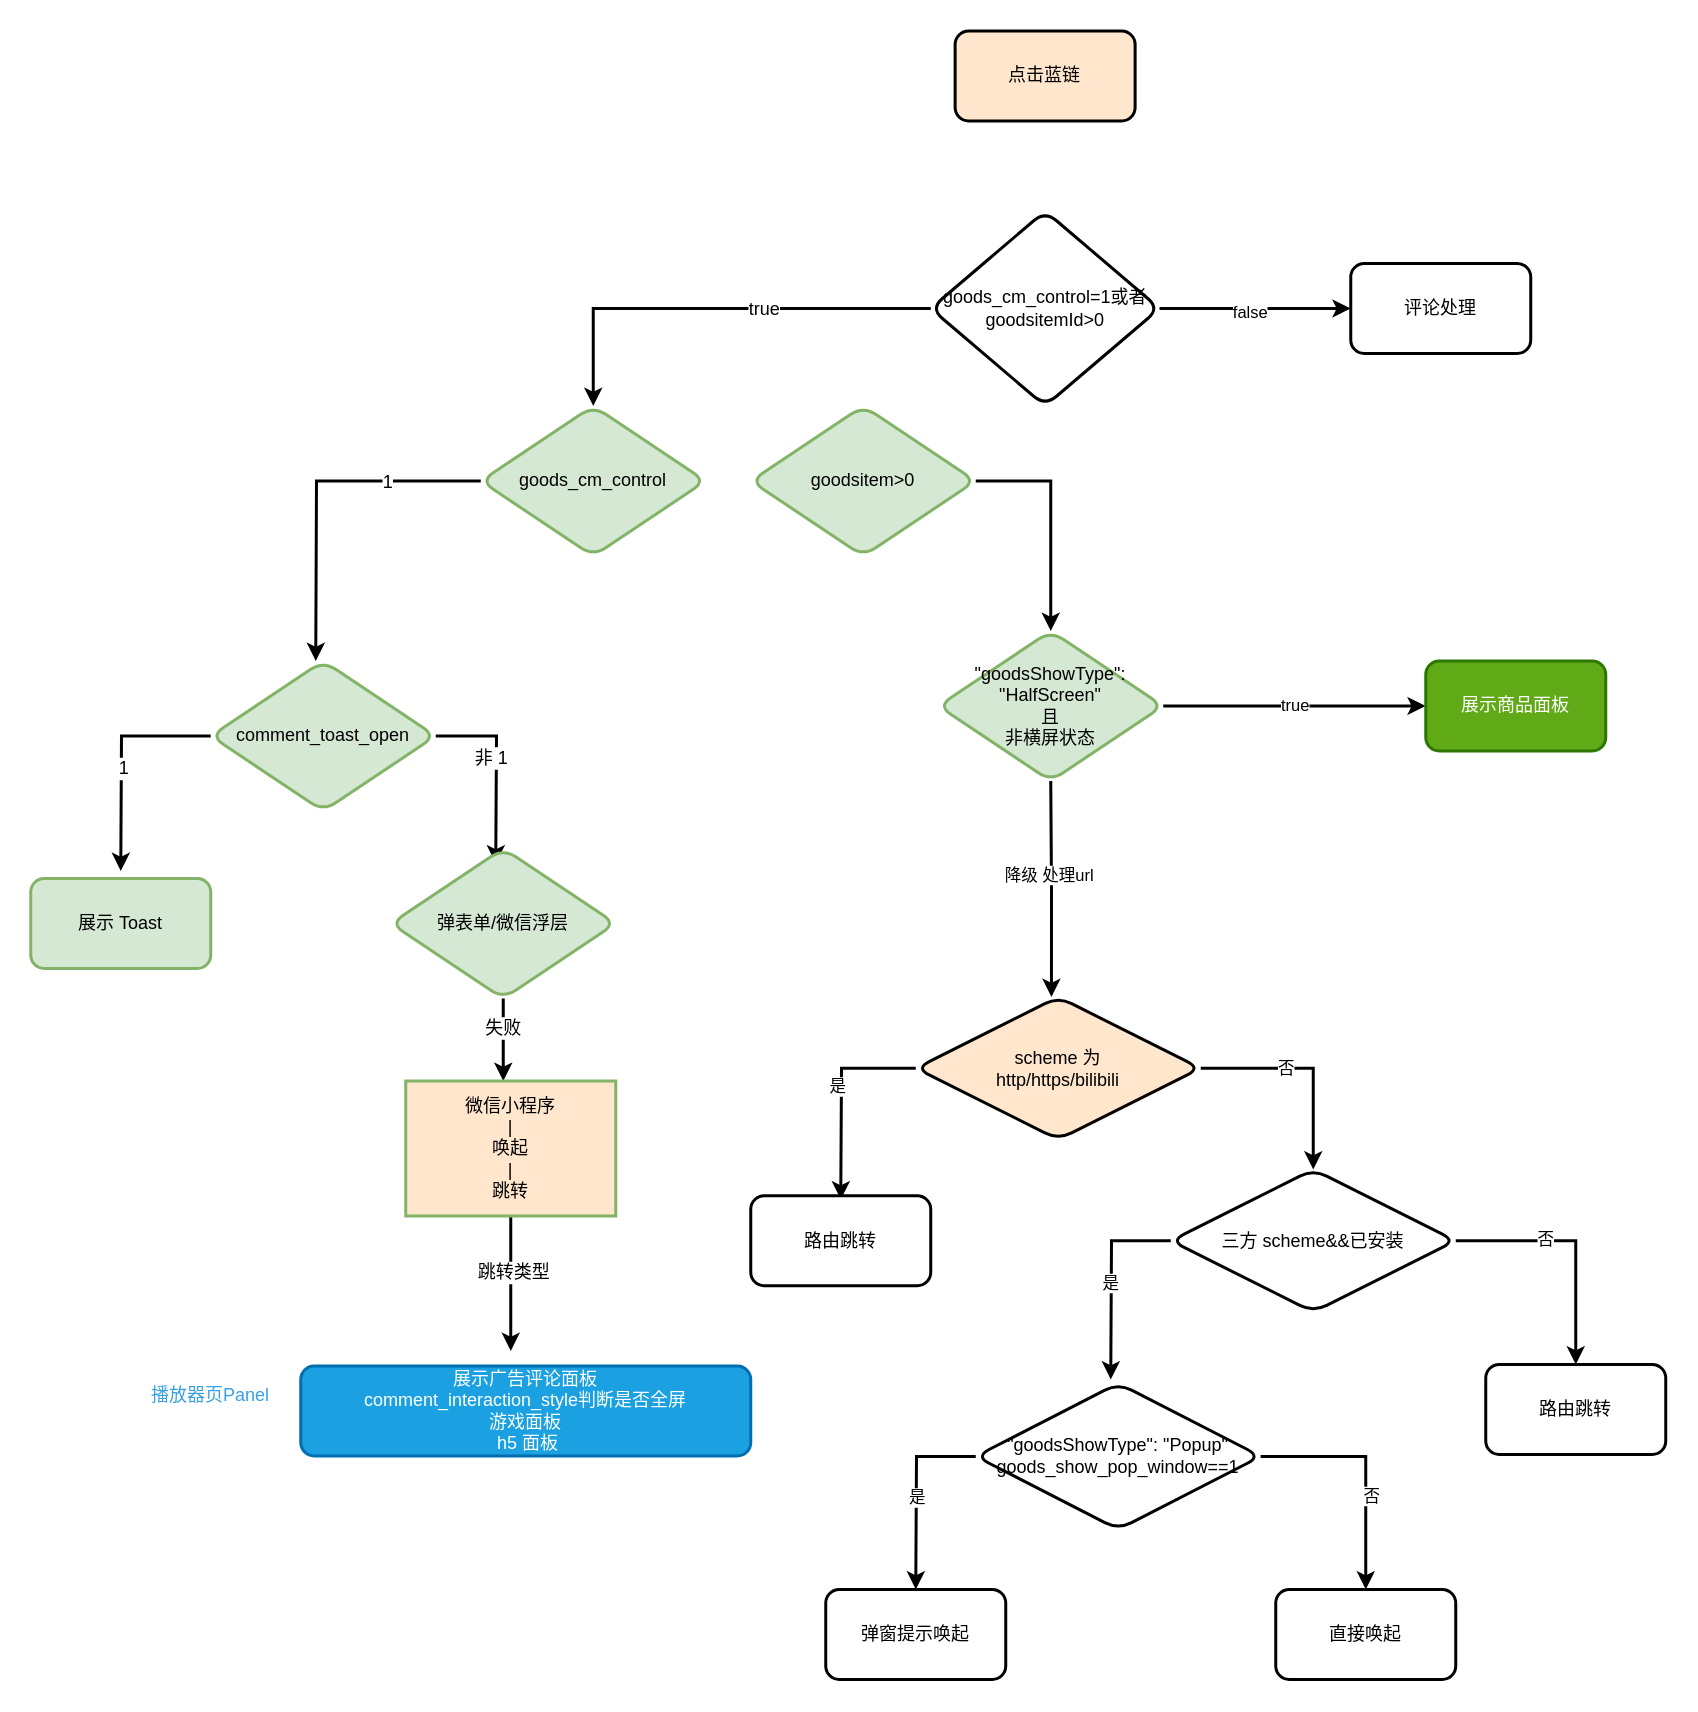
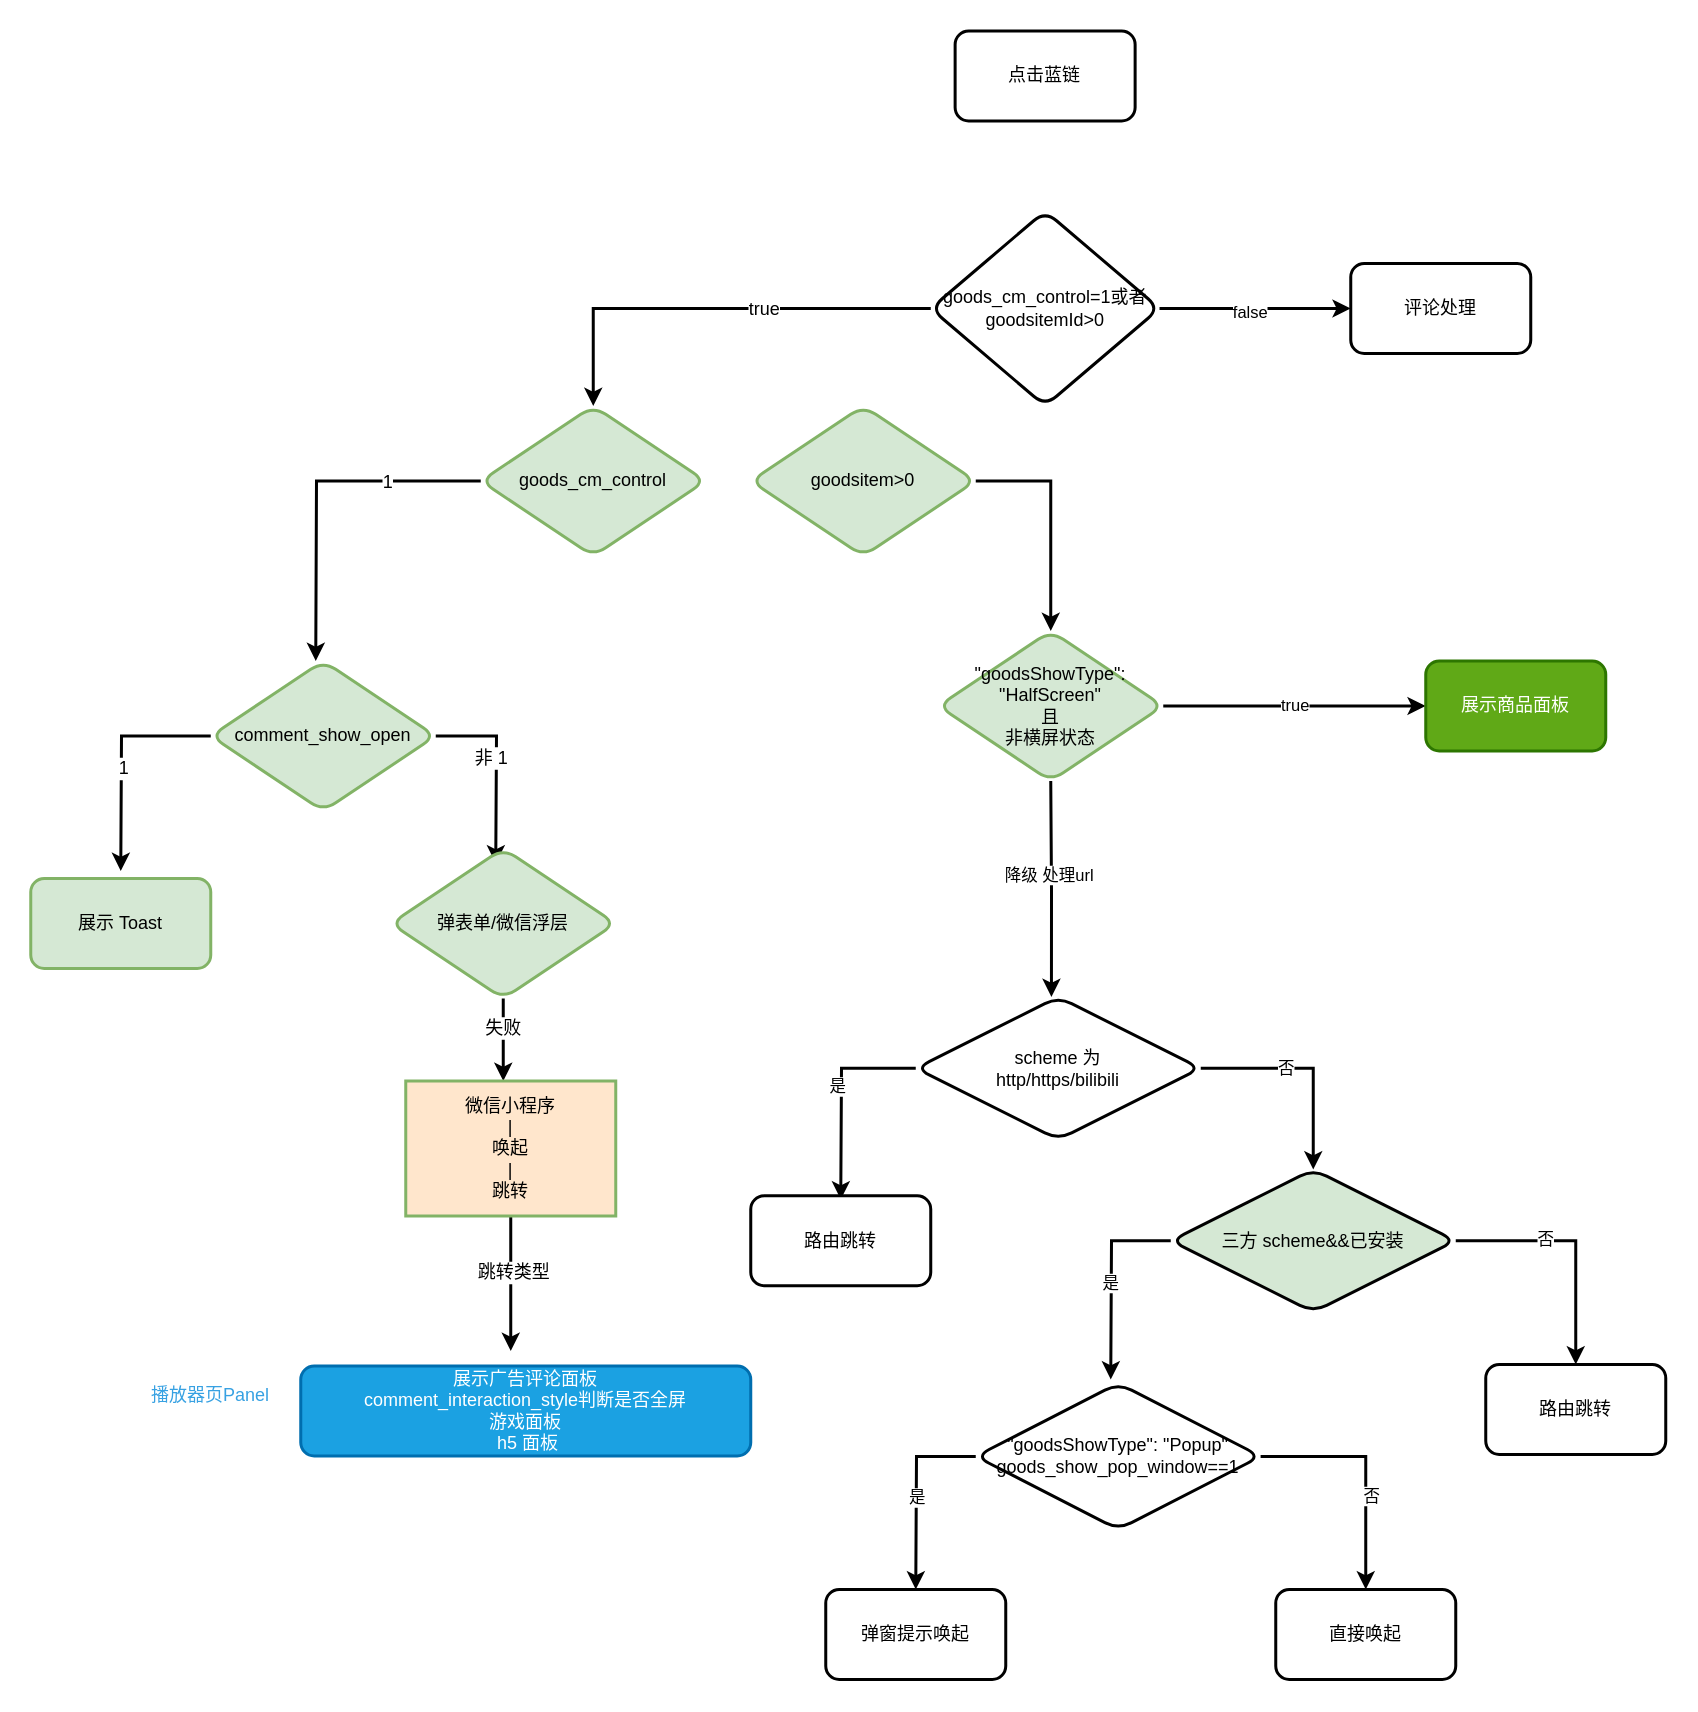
node "点击蓝链": fillcolor #ffe6cc -> #ffffff
node "comment_toast_open": label "comment_toast_open" -> "comment_show_open"
node "scheme 为 http/https/bilibili": fillcolor #ffe6cc -> #ffffff
node "三方 scheme&&已安装": fillcolor #ffffff -> #d5e8d4
